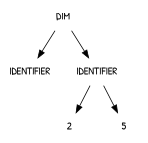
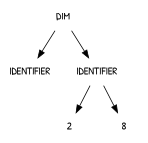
node "5": label "5" -> "8"
